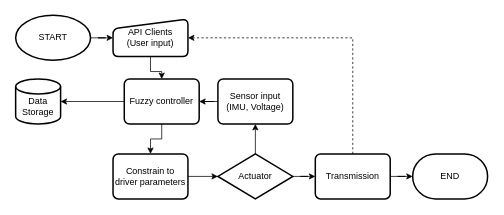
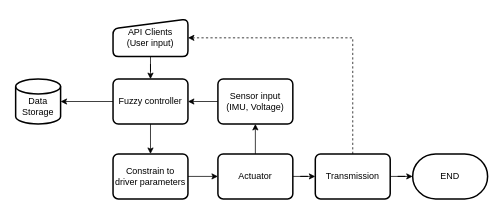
node "START": removed
edge "START" -> "API Clients (User input)": removed
node "Fuzzy controller": moved (162, 102) -> (150, 102)
node "Actuator": shape diamond -> rounded rectangle
